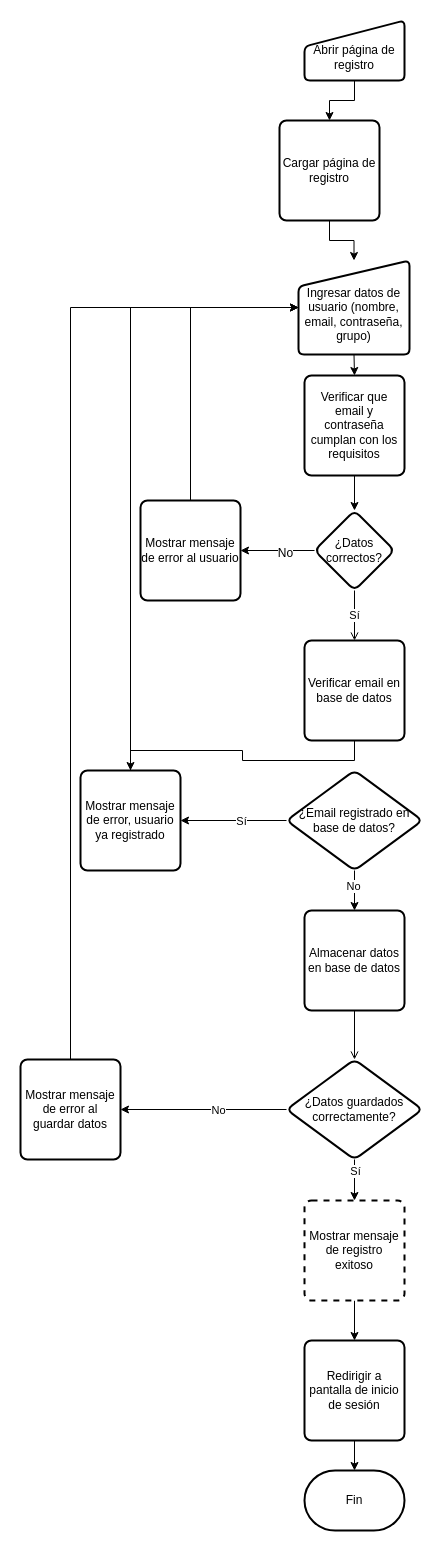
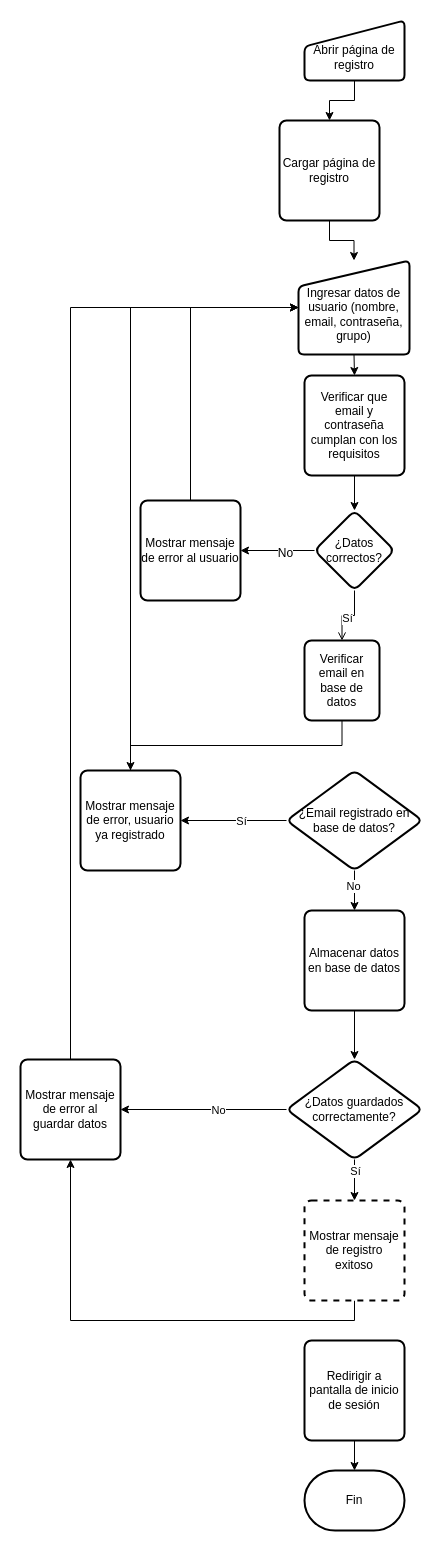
node "Verificar email en base de datos": size 100x100 -> 75x80
edge "Almacenar datos en base de datos" -> "¿Datos guardados correctamente?": arrowhead open -> classic
edge "Mostrar mensaje de registro exitoso" -> "Redirigir a pantalla de inicio de sesión": now "Mostrar mensaje de registro exitoso" -> "Mostrar mensaje de error al guardar datos"
